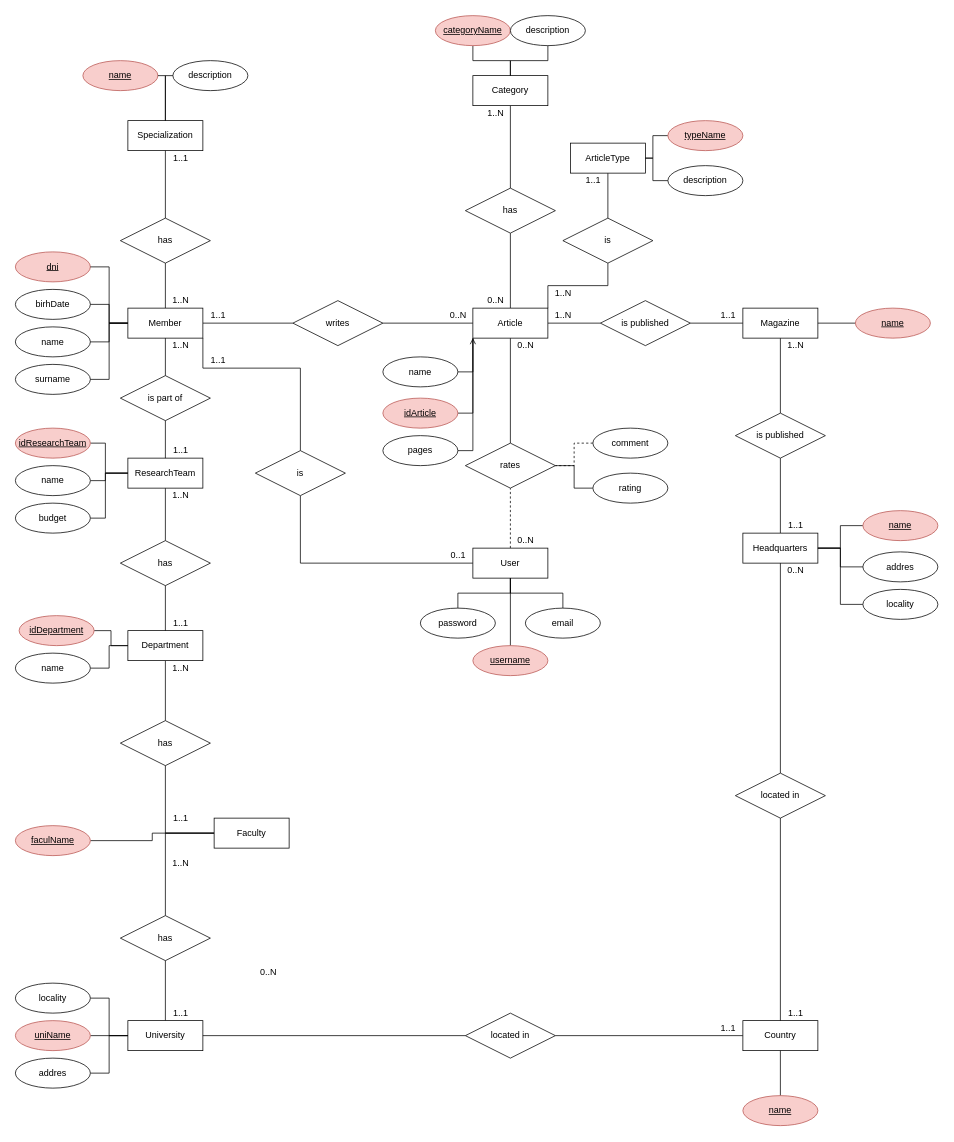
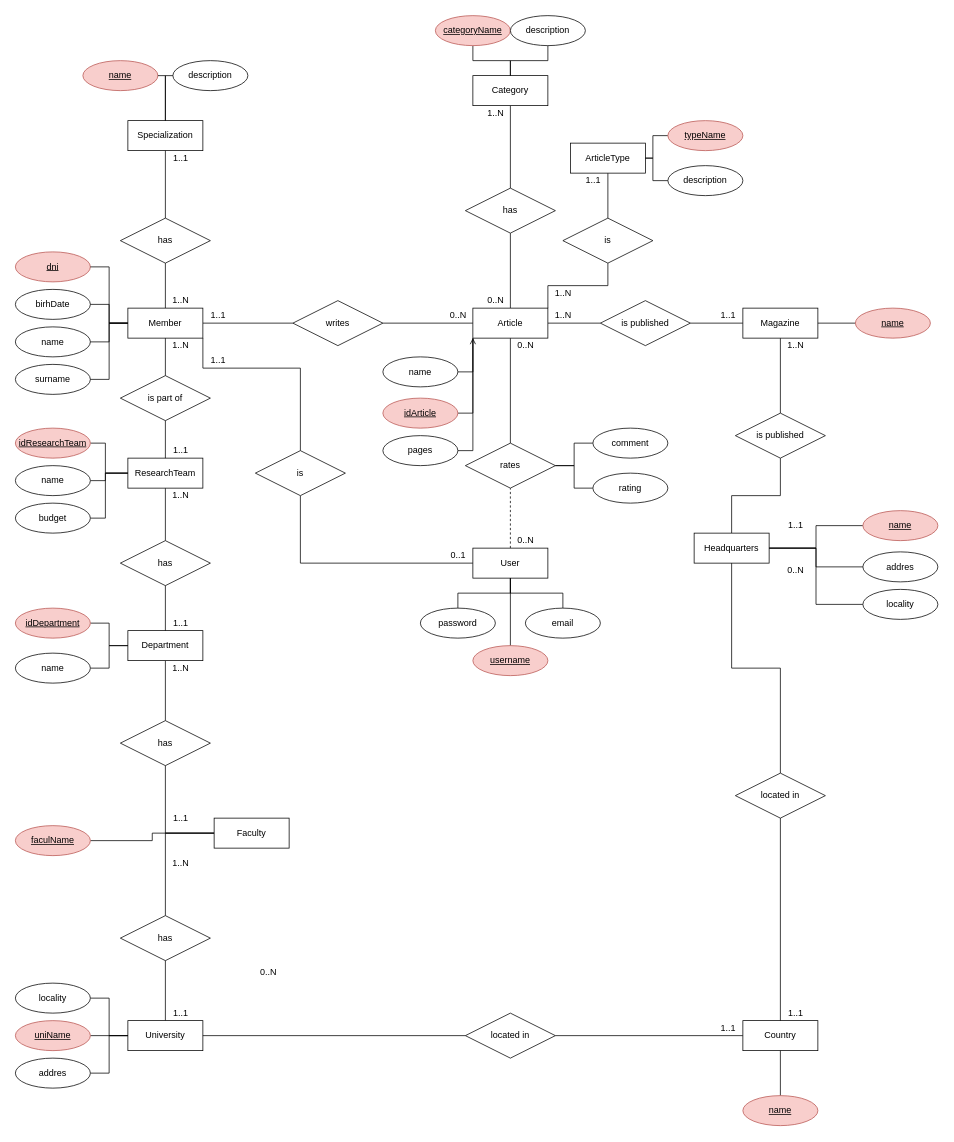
edge "comment" -- "rates": style dashed -> solid
node "Headquarters": moved (780, 548) -> (732, 548)
node "idDepartment": moved (57, 630) -> (53, 623)
